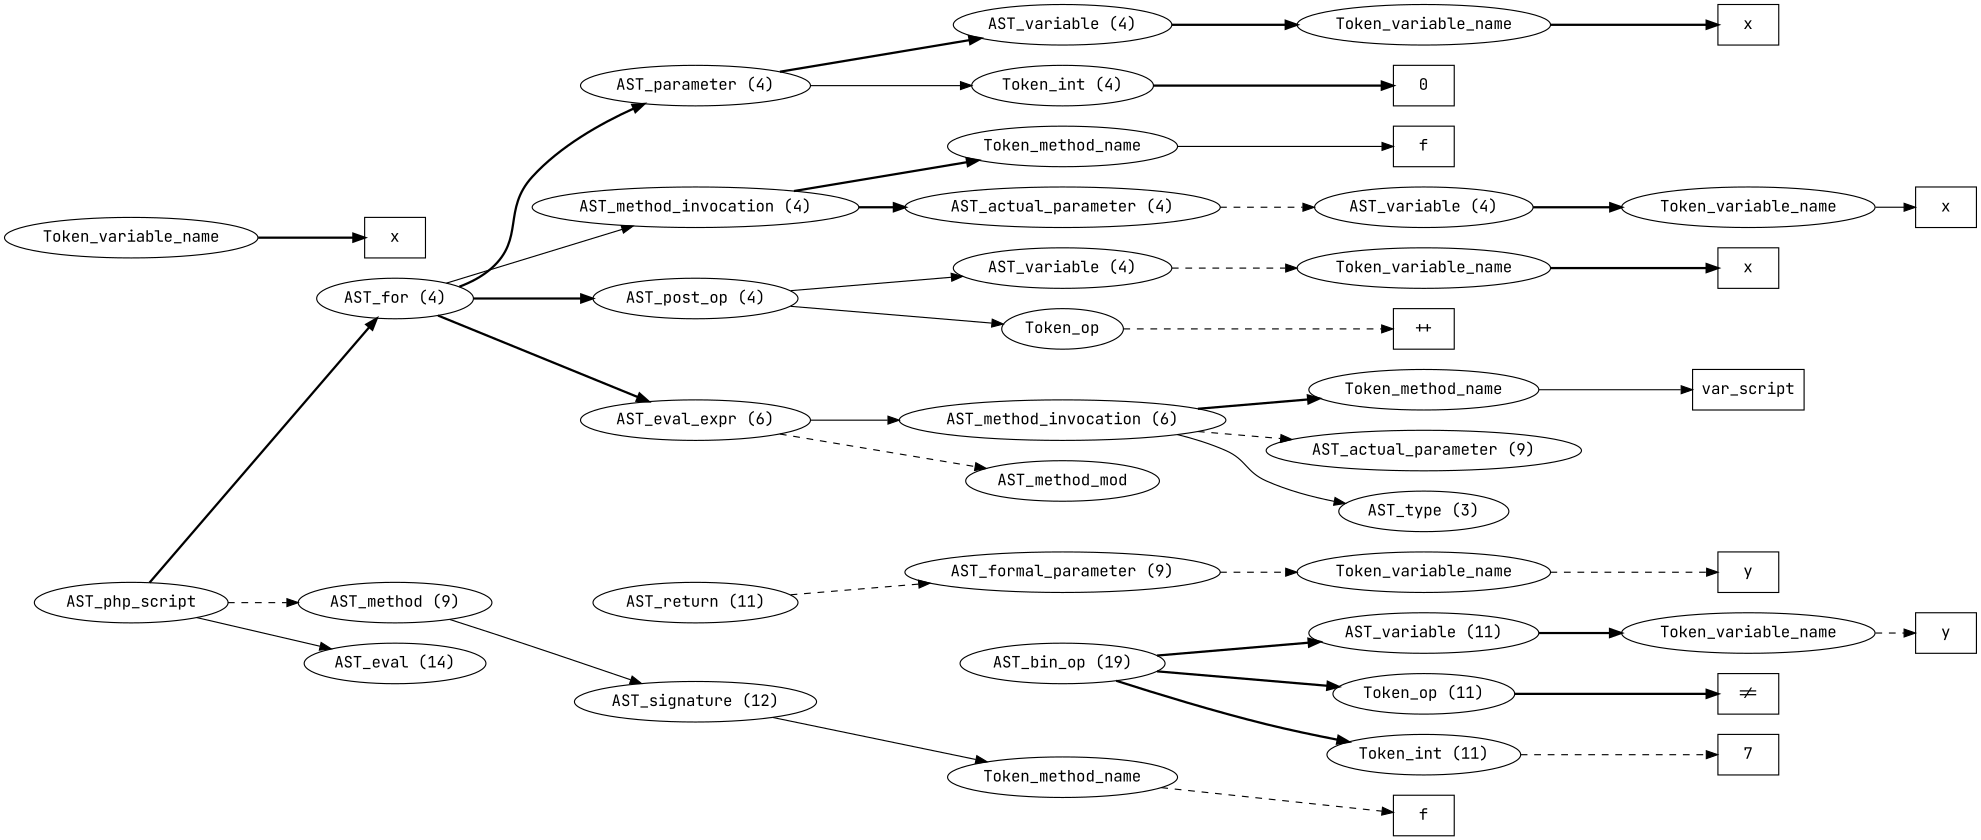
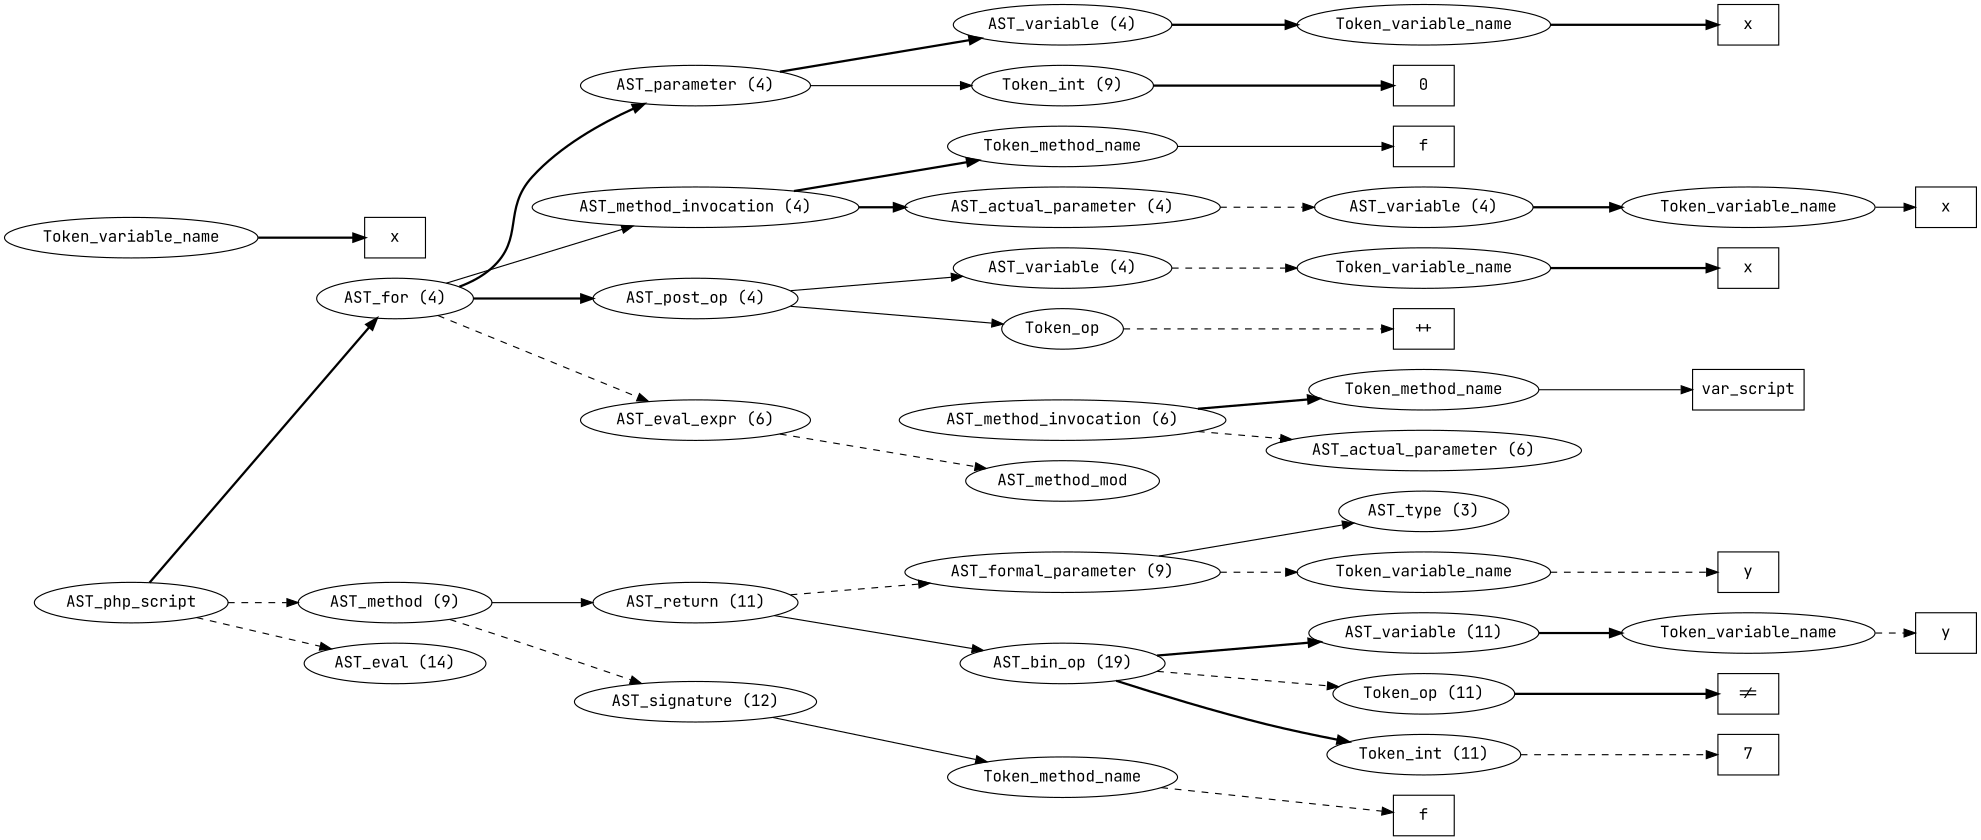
node "Token_int (4)": label "Token_int (4)" -> "Token_int (9)"
edge "AST_for (4)" -> "AST_eval_expr (6)": style bold -> dashed
edge "AST_eval_expr (6)" -> "AST_method_invocation (6)": removed
node "AST_actual_parameter (9)": label "AST_actual_parameter (9)" -> "AST_actual_parameter (6)"
edge "AST_method_invocation (6)" -> "AST_type (3)": now "AST_formal_parameter (9)" -> "AST_type (3)"
edge "AST_method (9)" -> "AST_return (11)": added
edge "AST_php_script" -> "AST_eval (14)": style solid -> dashed
edge "AST_return (11)" -> "AST_bin_op (19)": added
edge "AST_method (9)" -> "AST_signature (12)": style solid -> dashed
edge "AST_bin_op (19)" -> "Token_op (11)": style bold -> dashed
